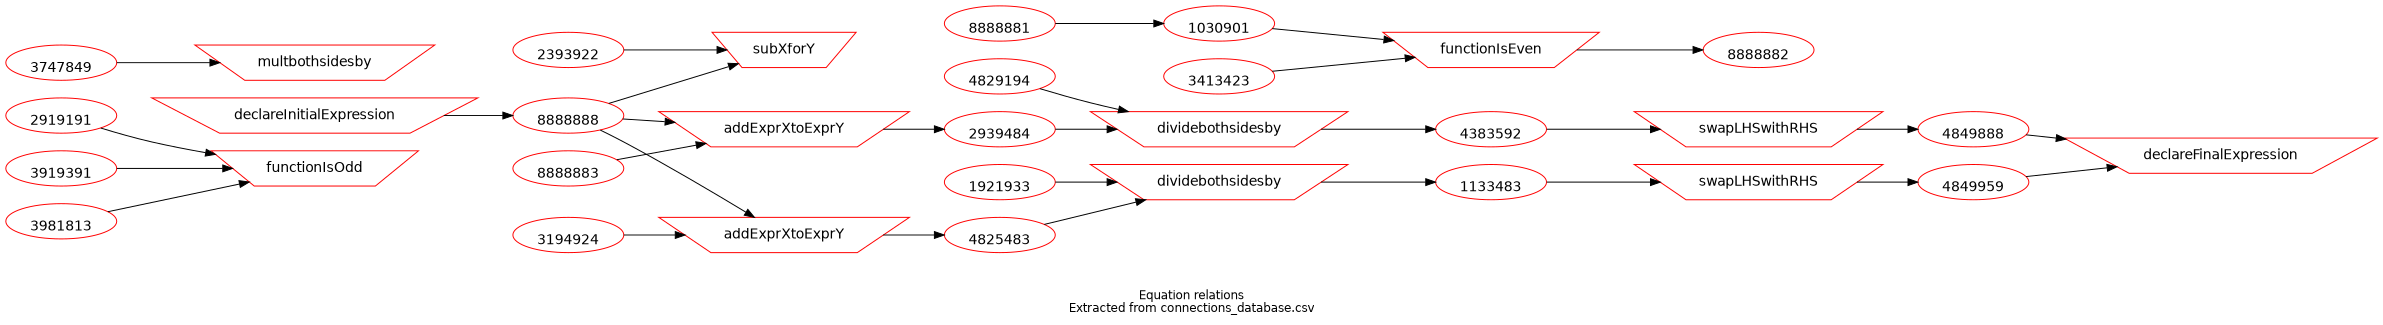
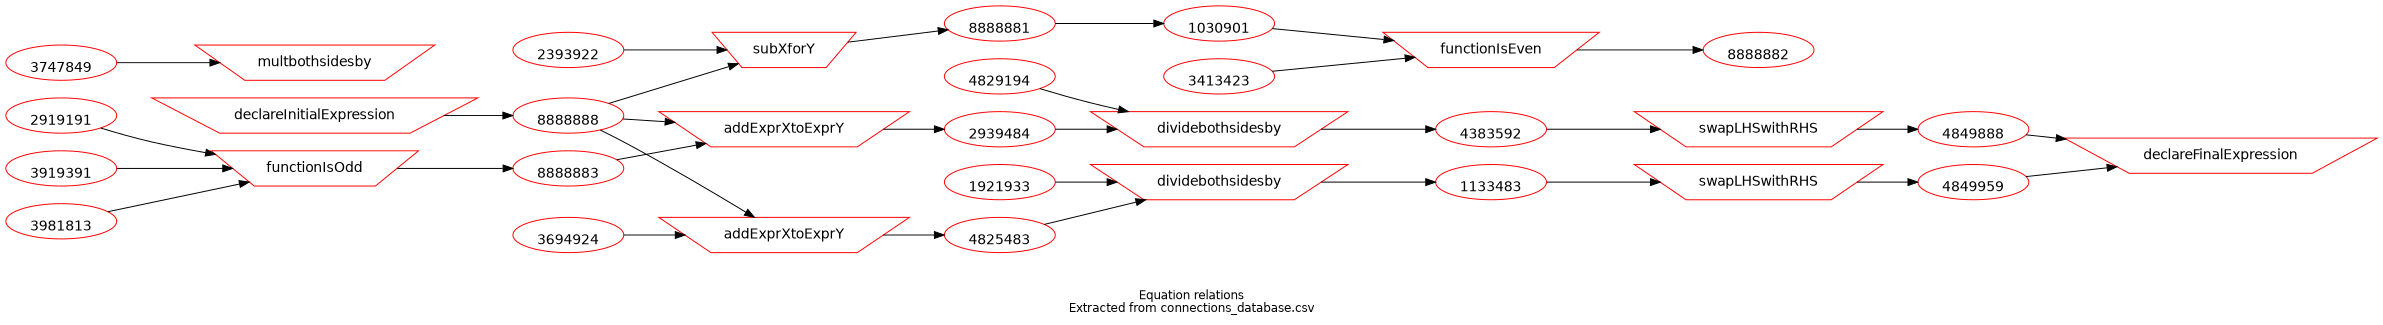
edge "subXforY" -> "8888881": added
edge "functionIsOdd" -> "8888883": added
node "3194924": label "3194924" -> "3694924"
